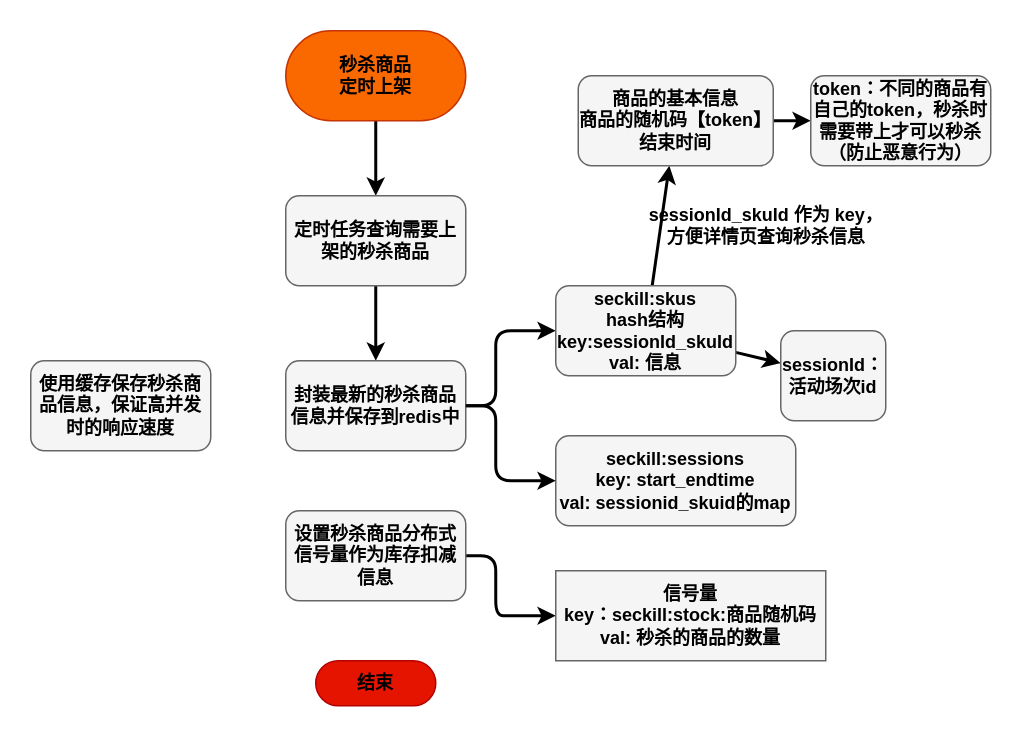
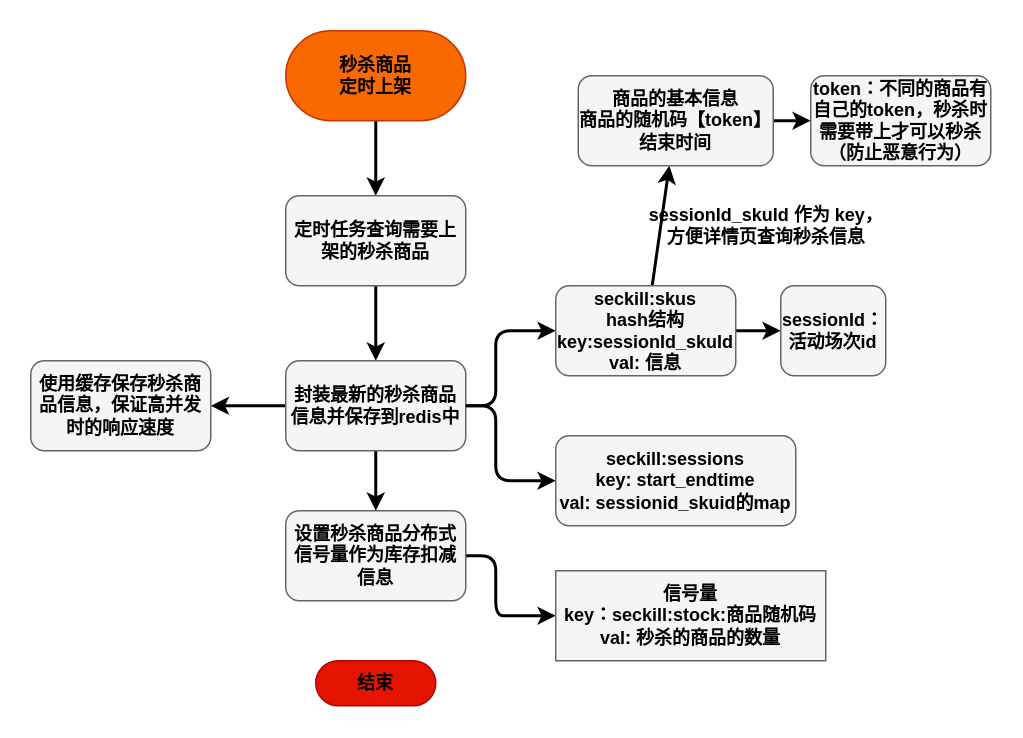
node "sessionId：活动场次id": moved (833, 376) -> (833, 331)
edge "封装最新的秒杀商品信息并保存到redis中" -> "使用缓存保存秒杀商品信息，保证高并发时的响应速度": added
edge "封装最新的秒杀商品信息并保存到redis中" -> "设置秒杀商品分布式信号量作为库存扣减信息": added
